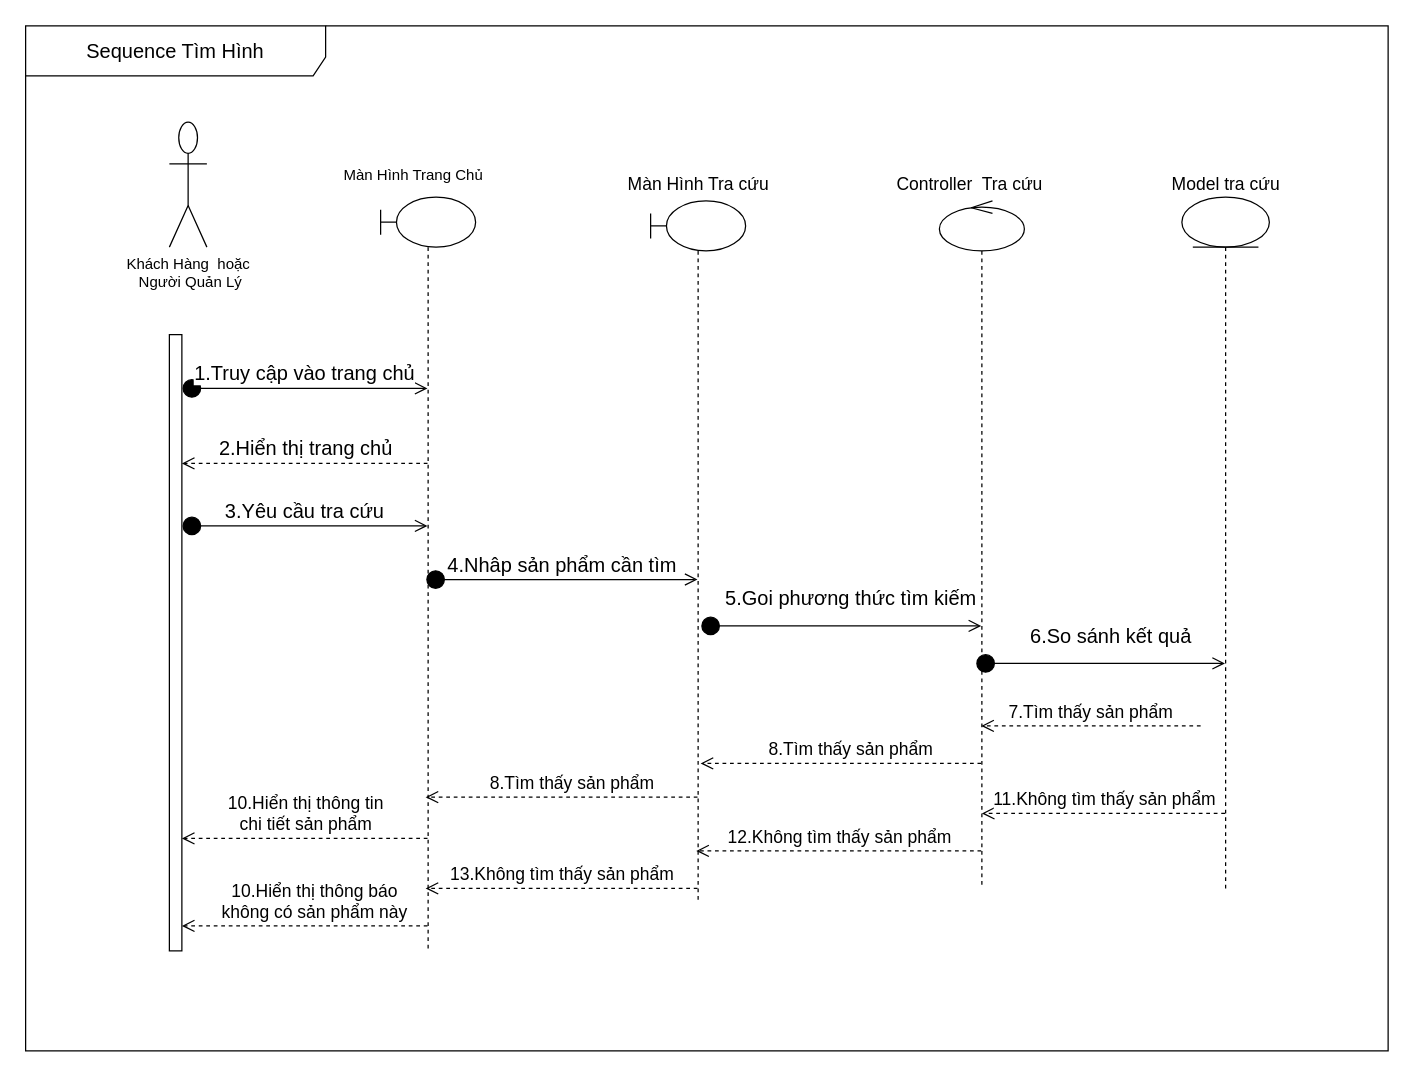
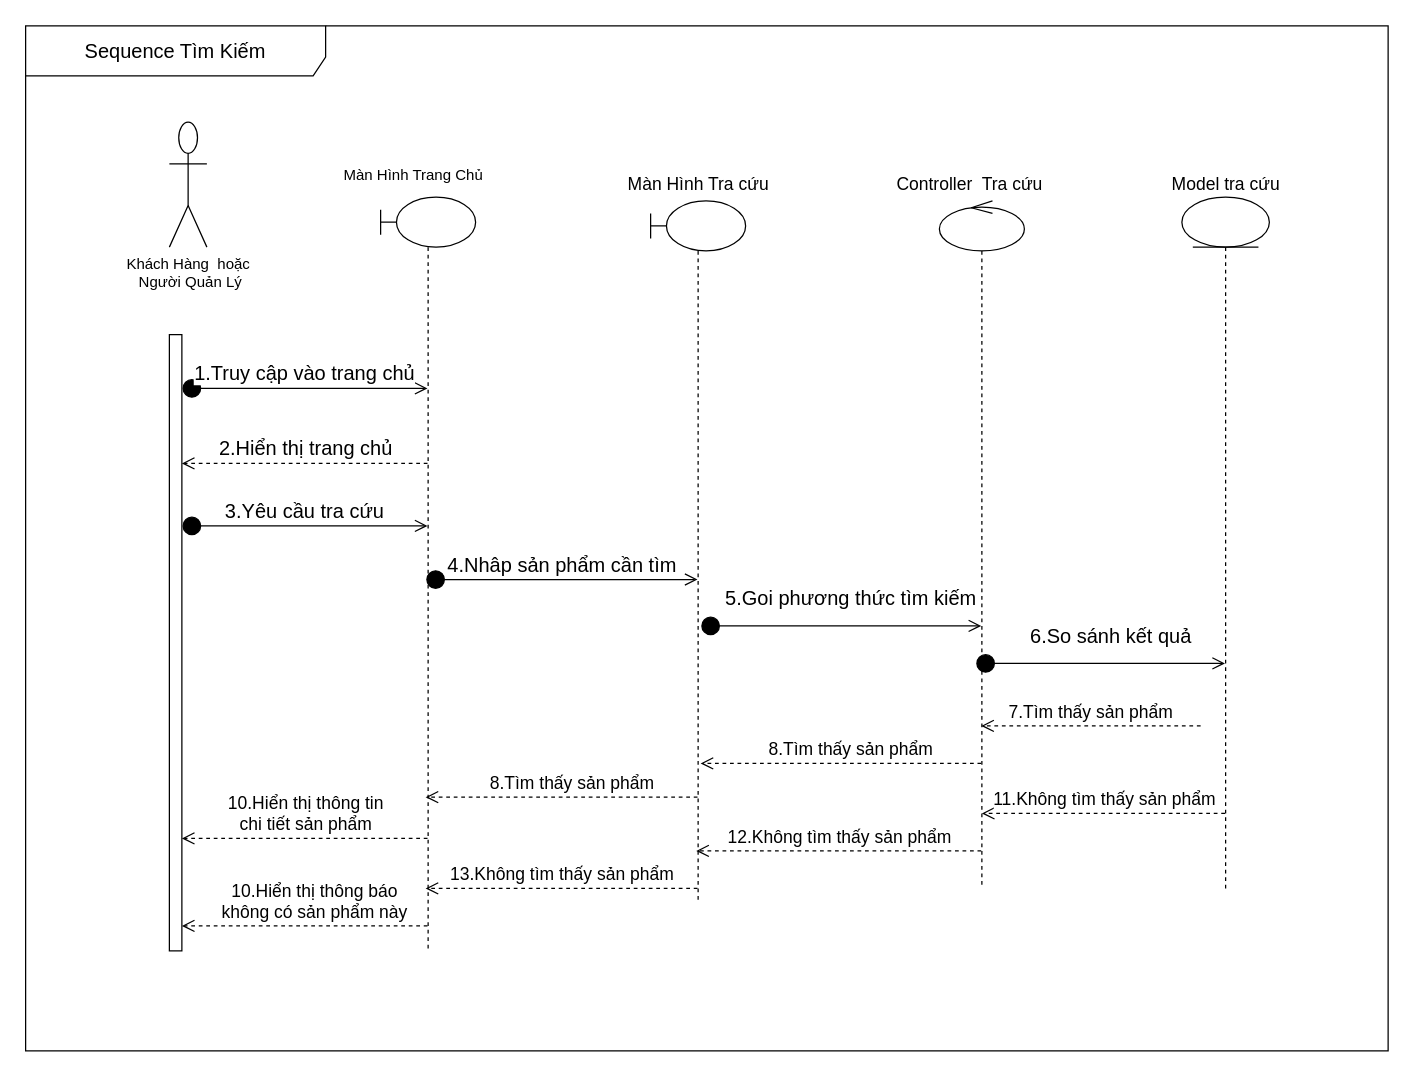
node "Sequence Tìm Hình": label "Sequence Tìm Hình" -> "Sequence Tìm Kiếm"
